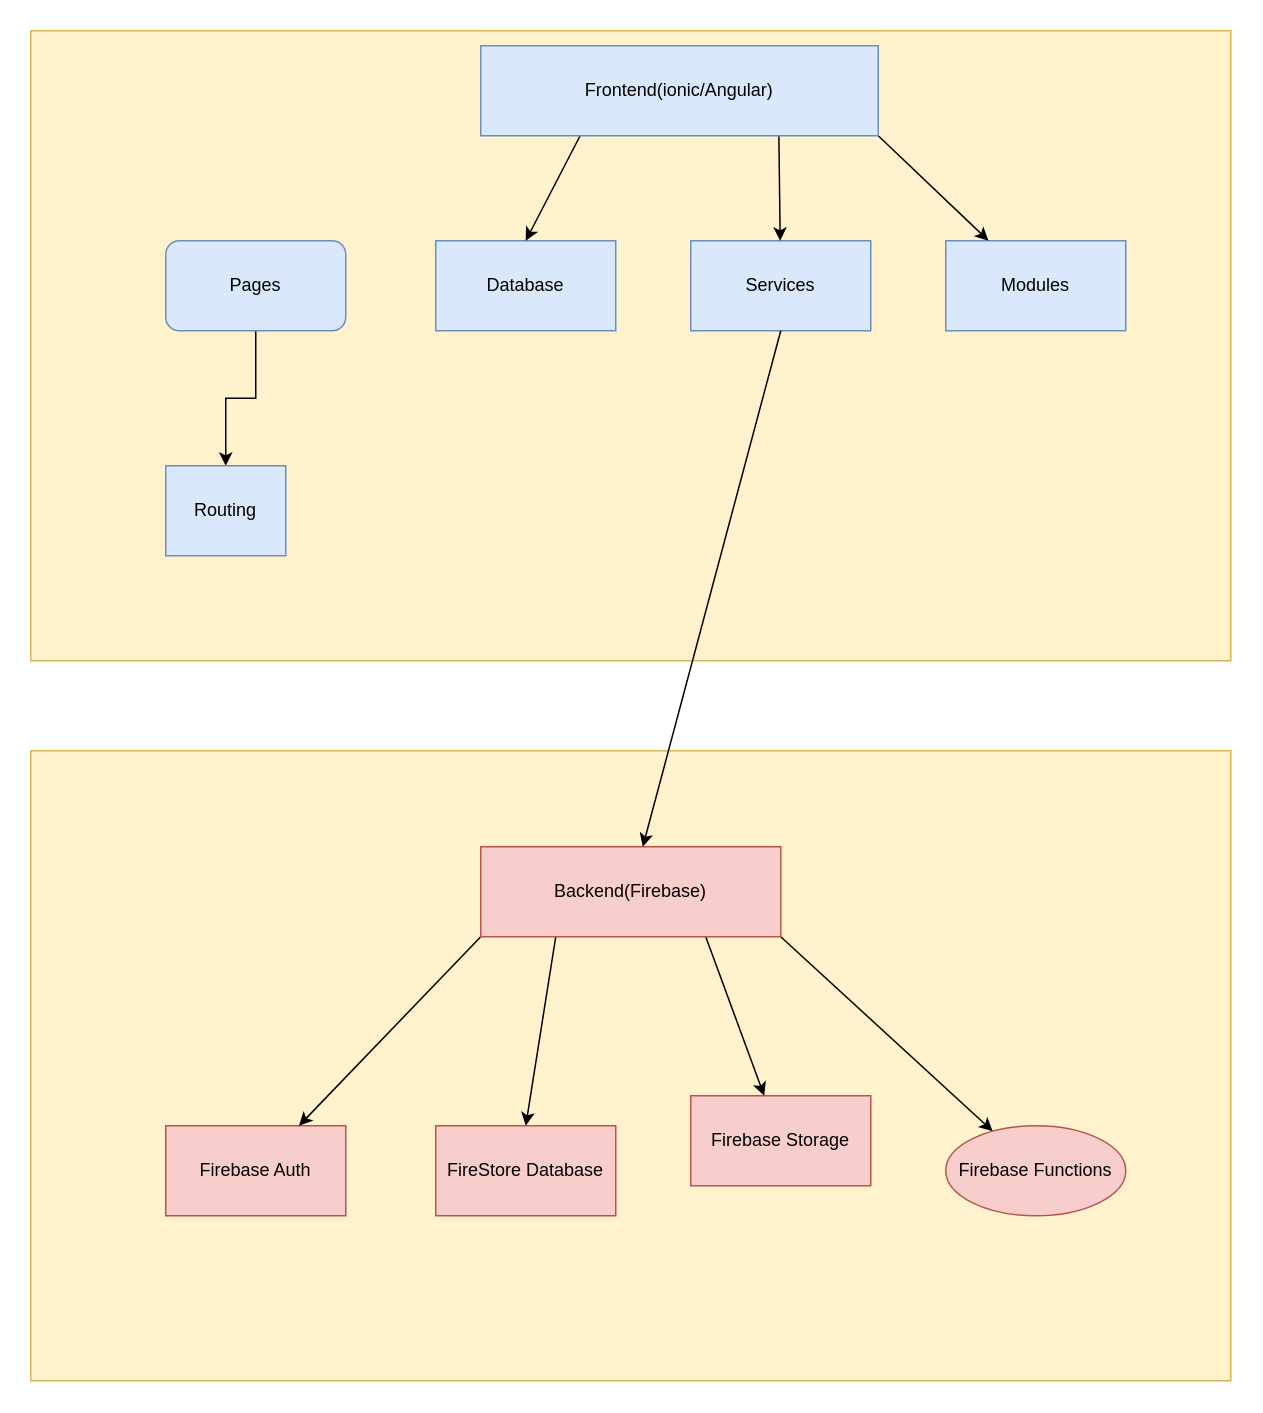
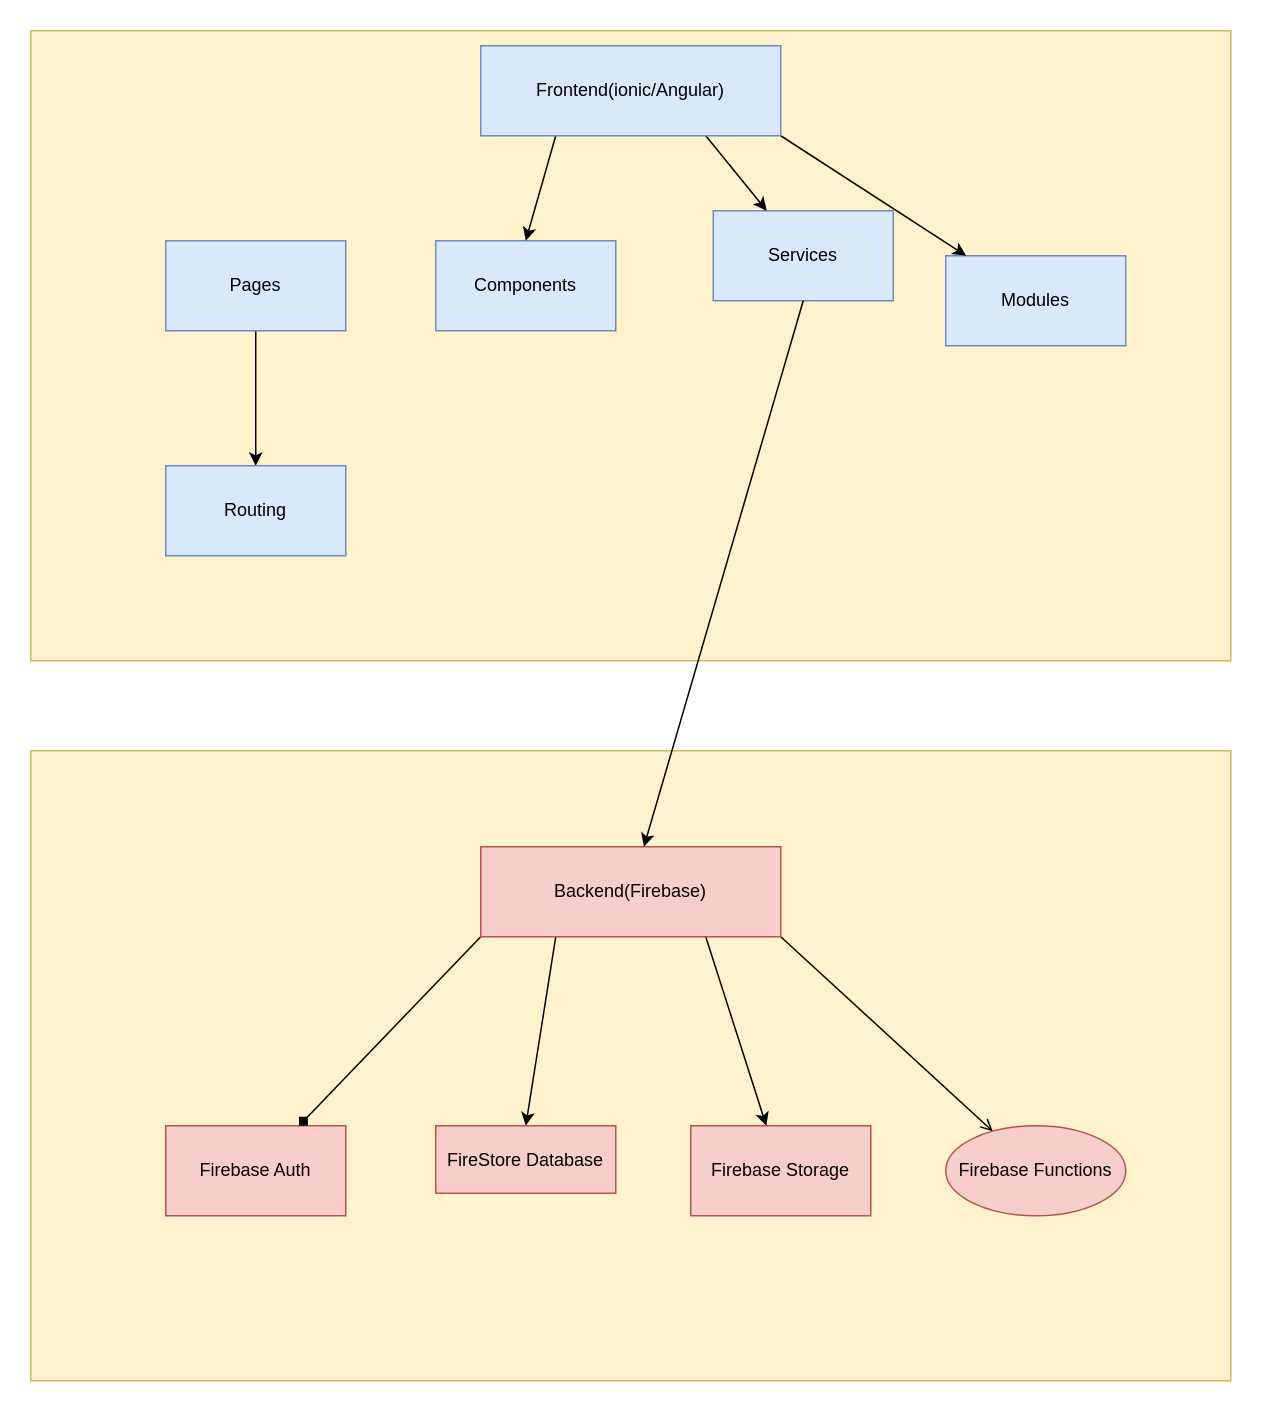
node "Frontend(ionic/Angular)": size 398x90 -> 300x90
node "Pages": shape rounded rectangle -> rectangle
node "Database": label "Database" -> "Components"
node "Services": moved (781, 286) -> (803, 256)
node "Modules": moved (1036, 286) -> (1036, 301)
node "Routing": size 120x90 -> 180x90
edge "Backend(Firebase)" -> "Firebase Auth": arrowhead classic -> diamond
edge "Backend(Firebase)" -> "Firebase Functions": arrowhead classic -> open
node "Firebase Storage": moved (781, 1141) -> (781, 1171)
node "FireStore Database": size 180x90 -> 180x68
